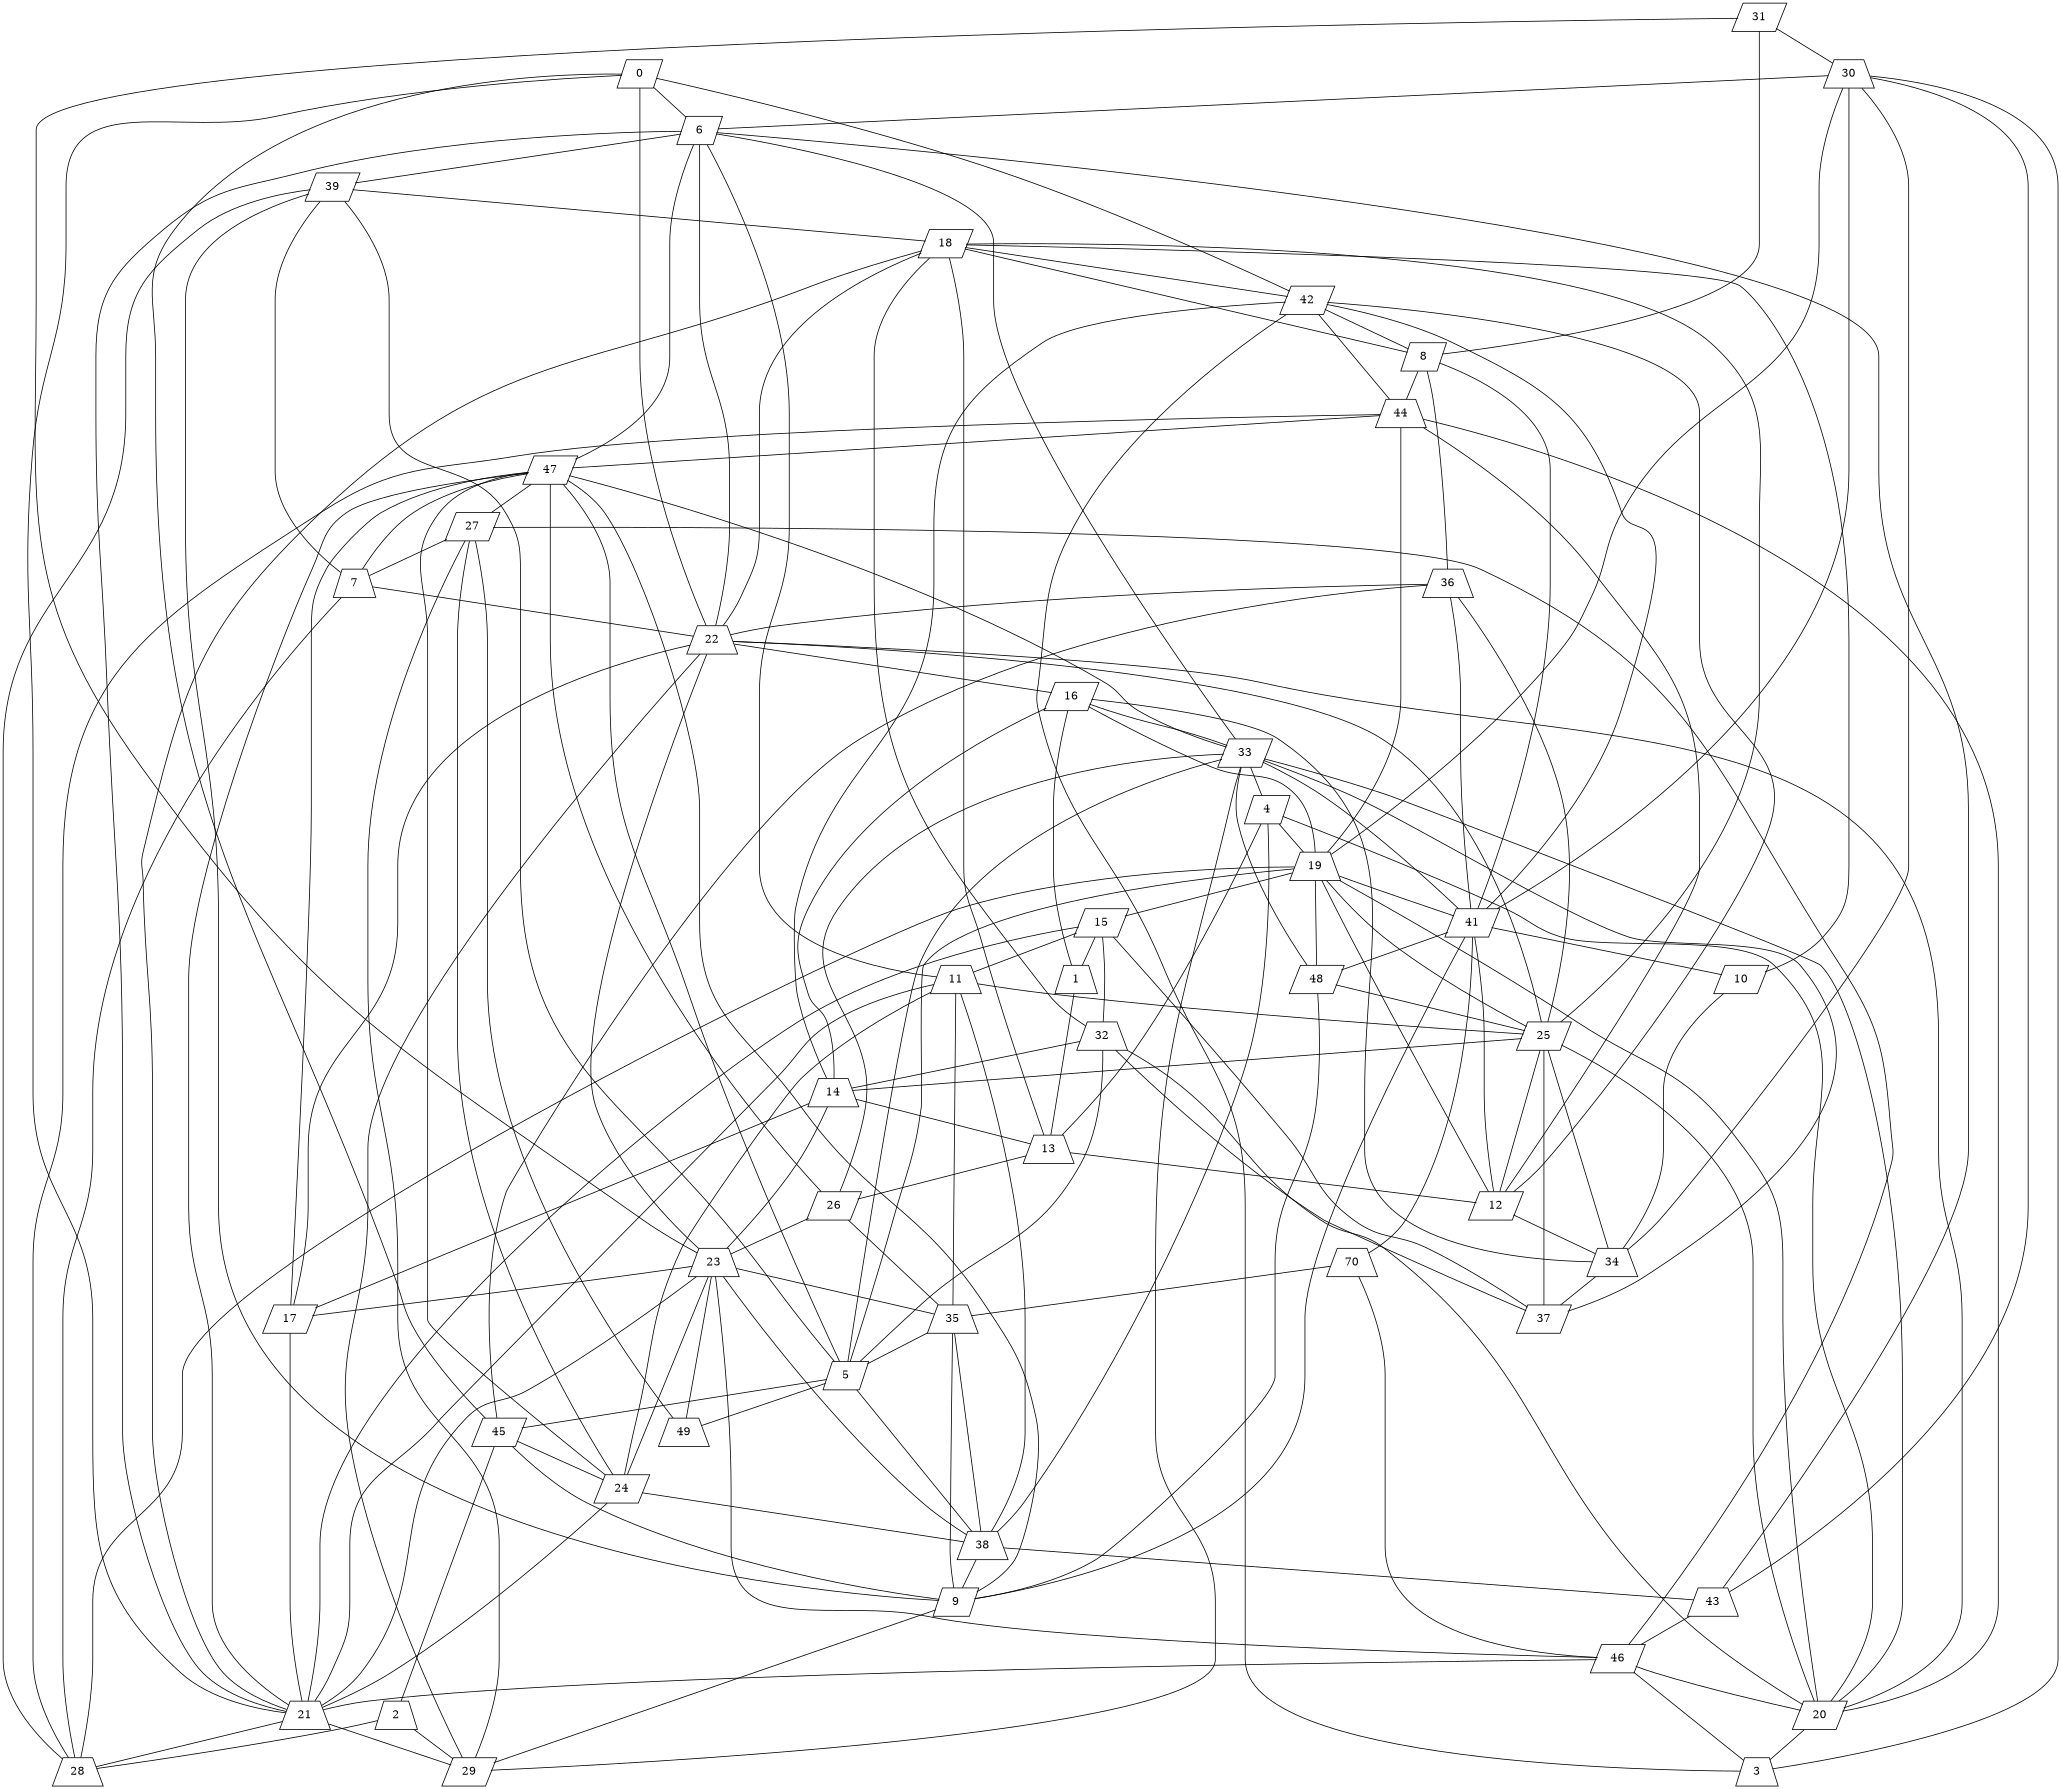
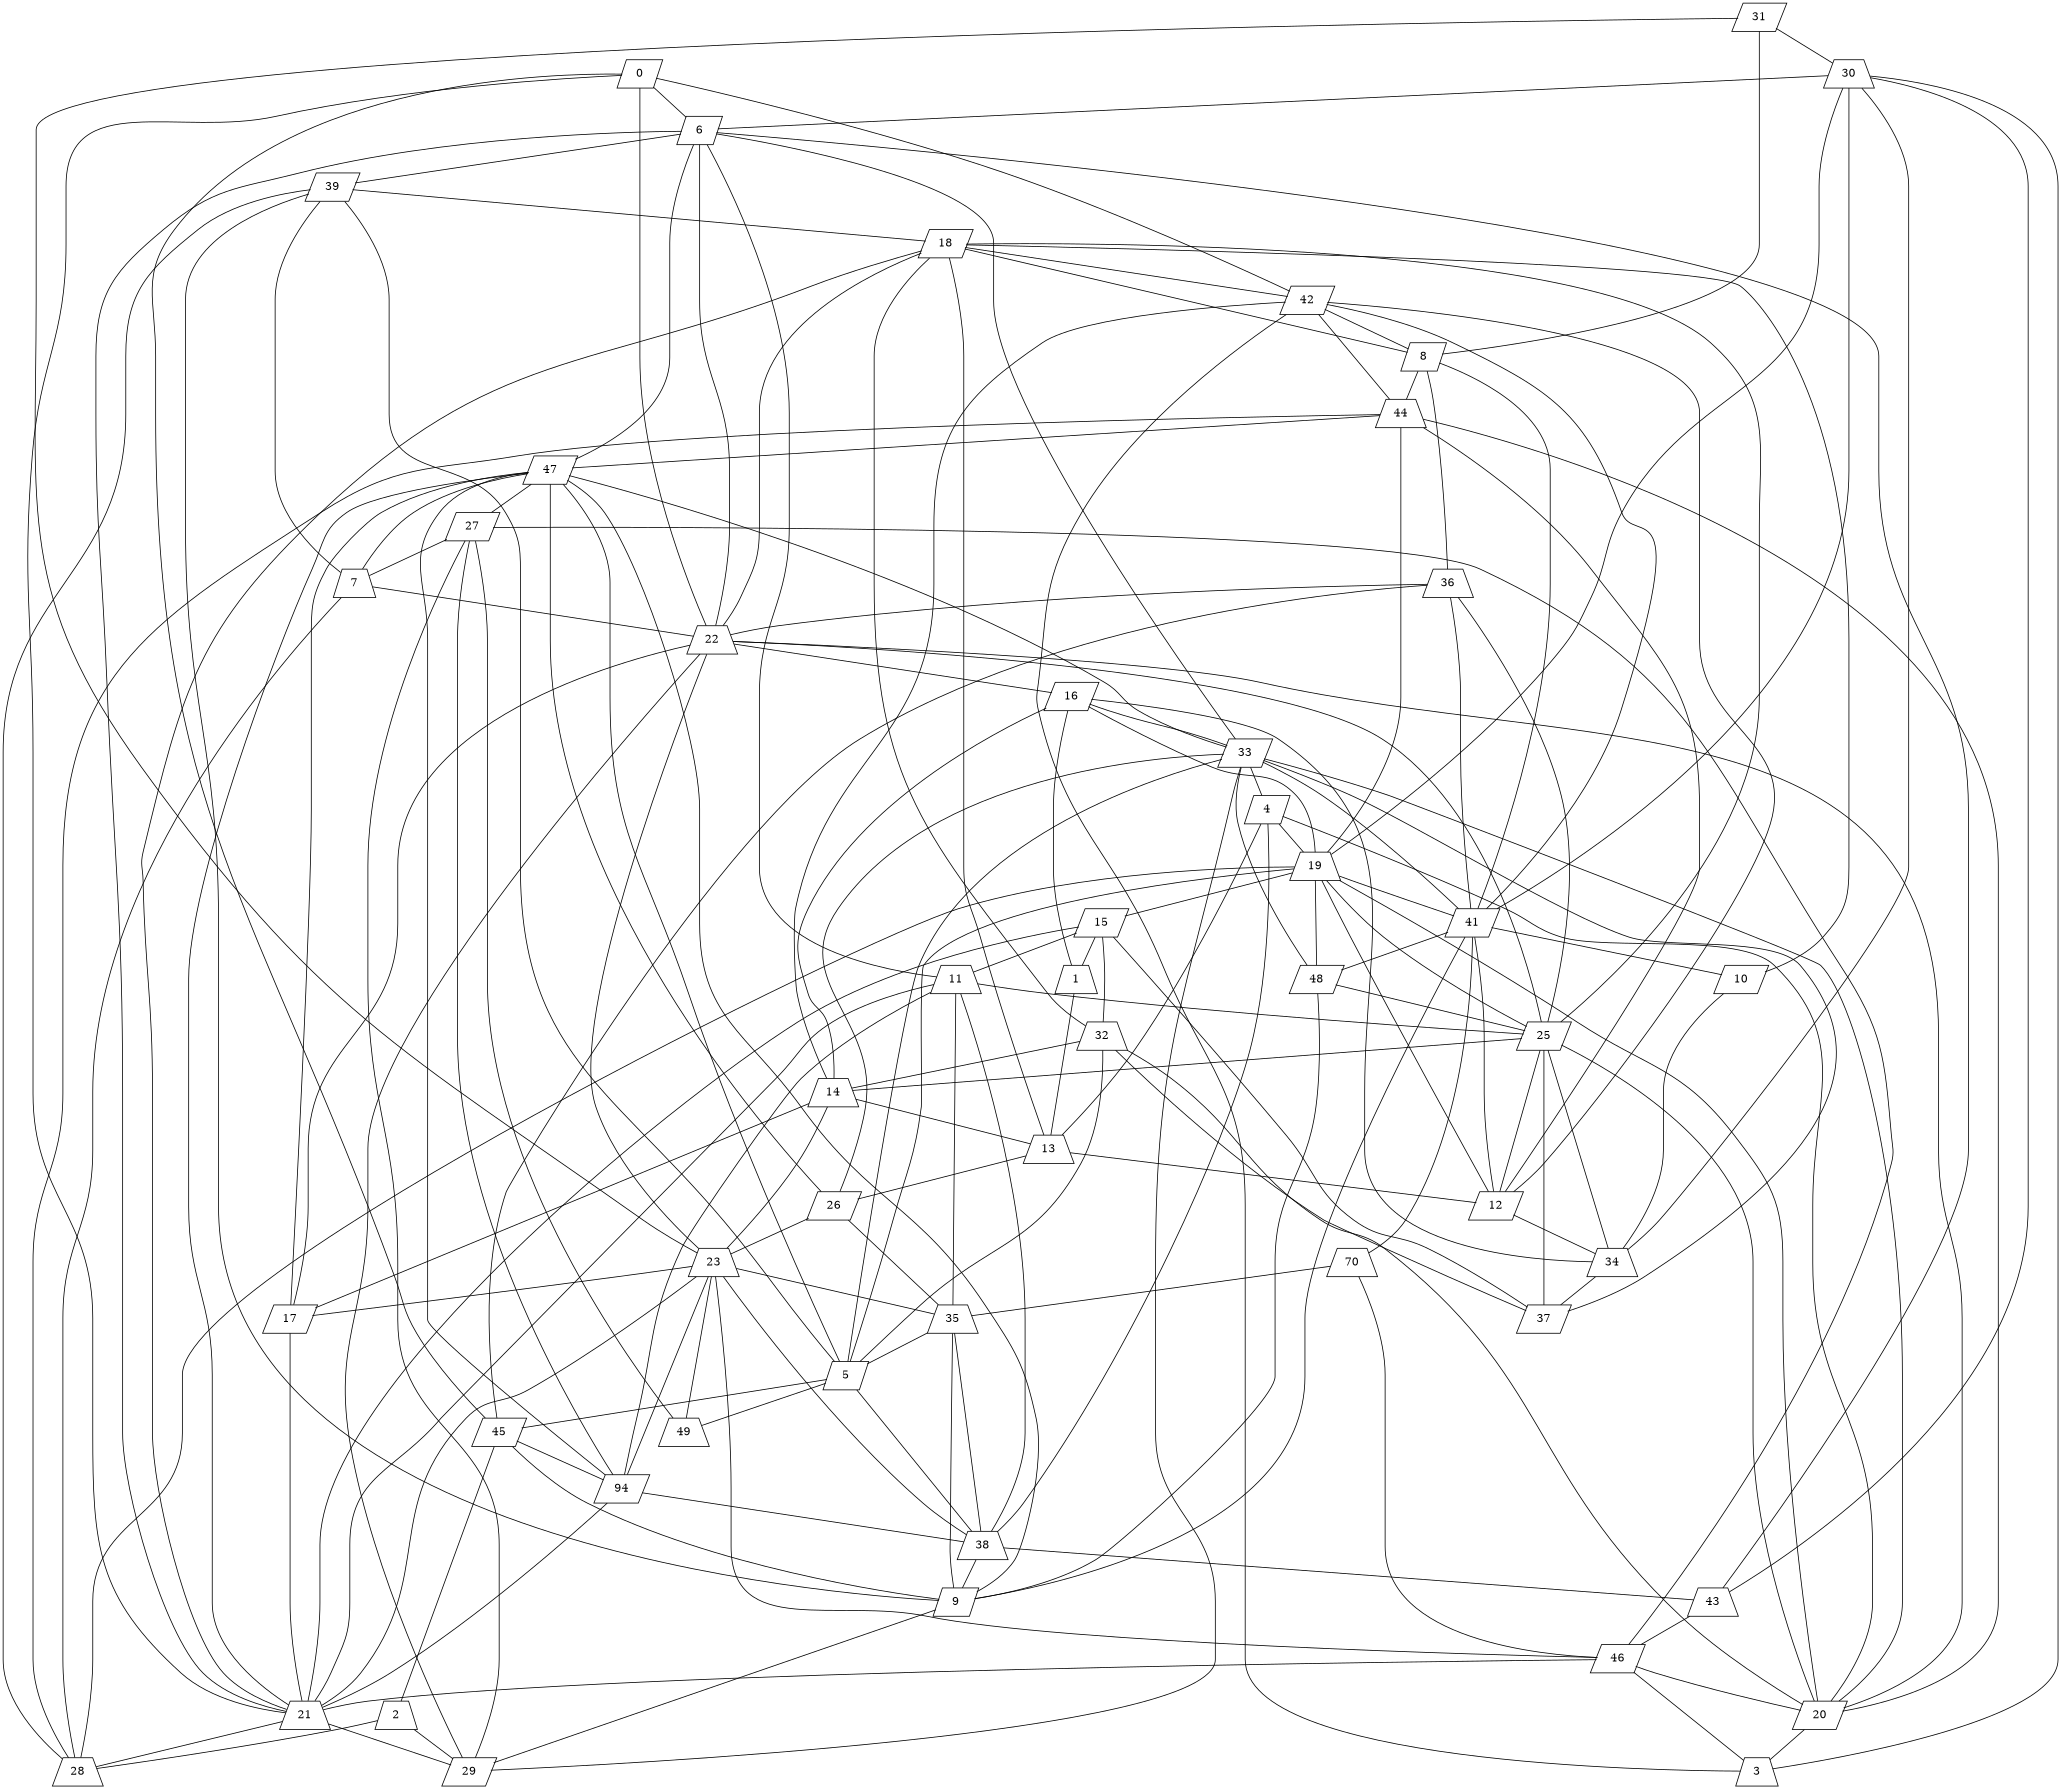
node "24": label "24" -> "94"
